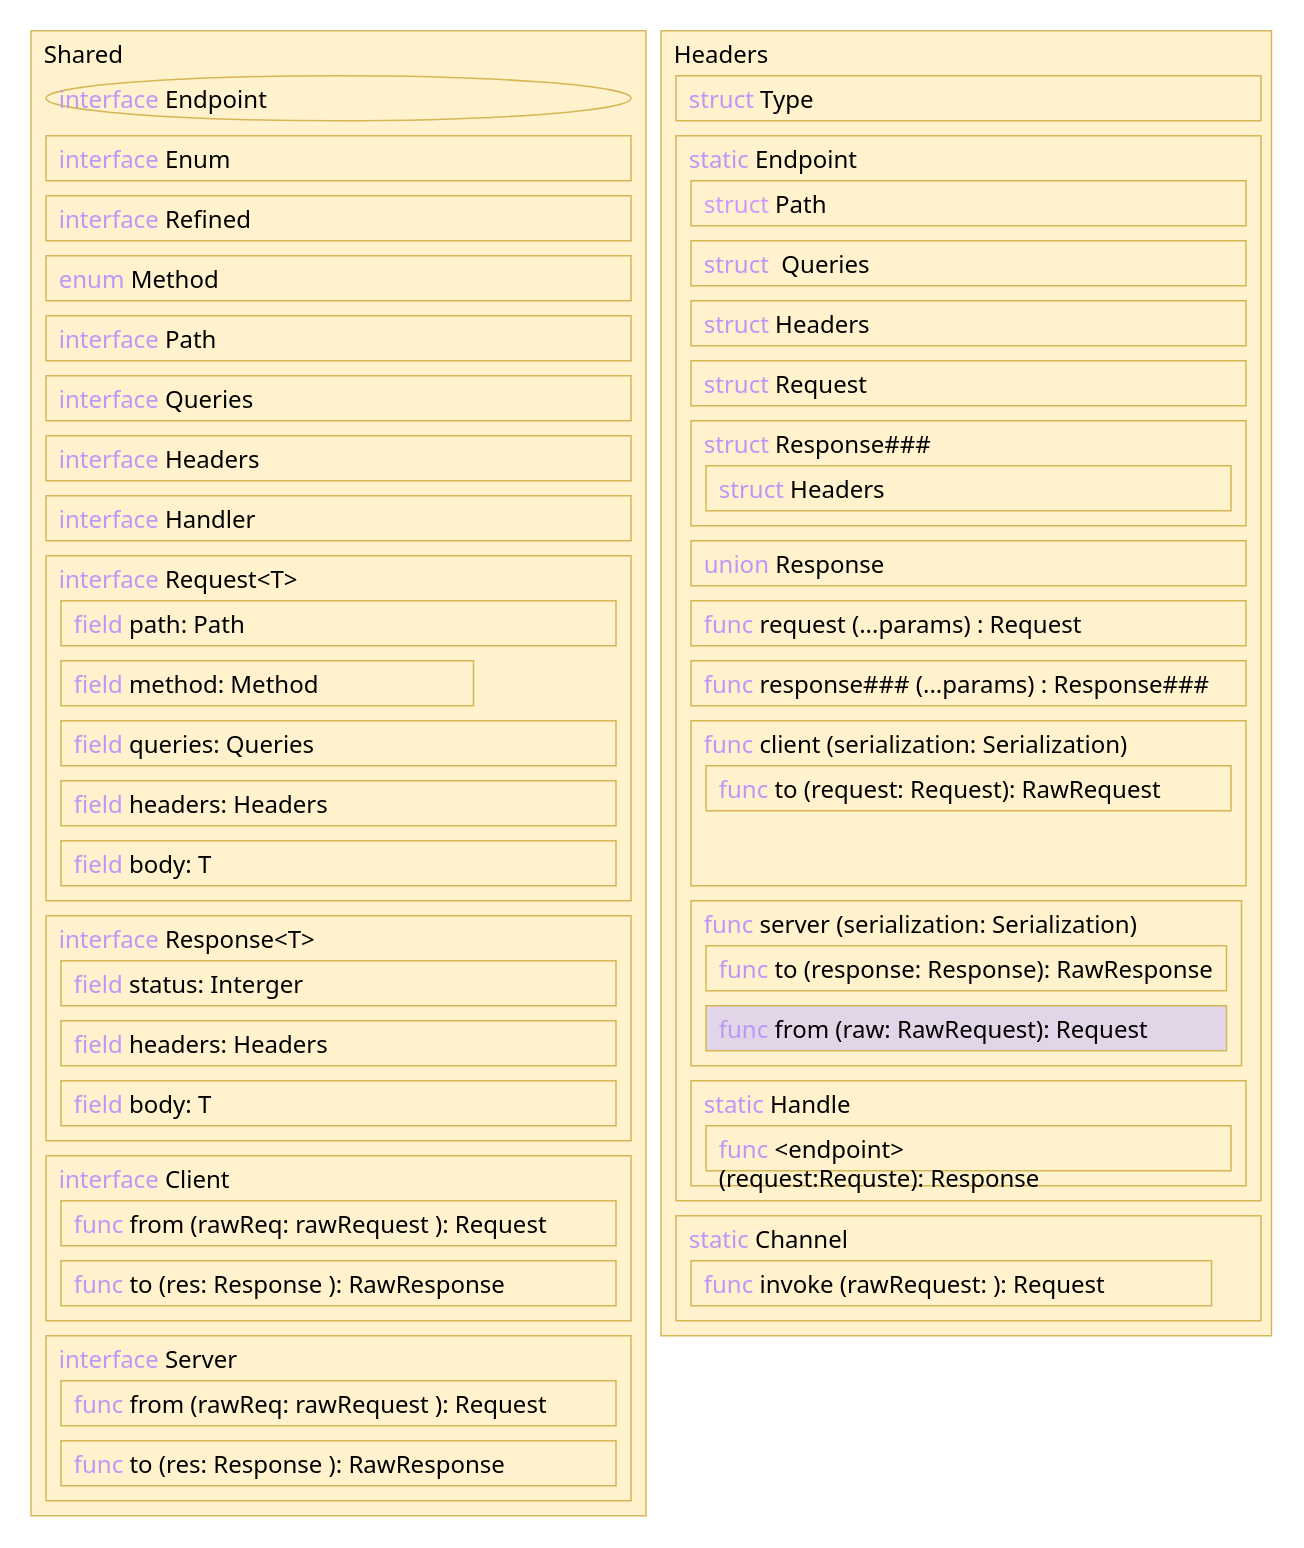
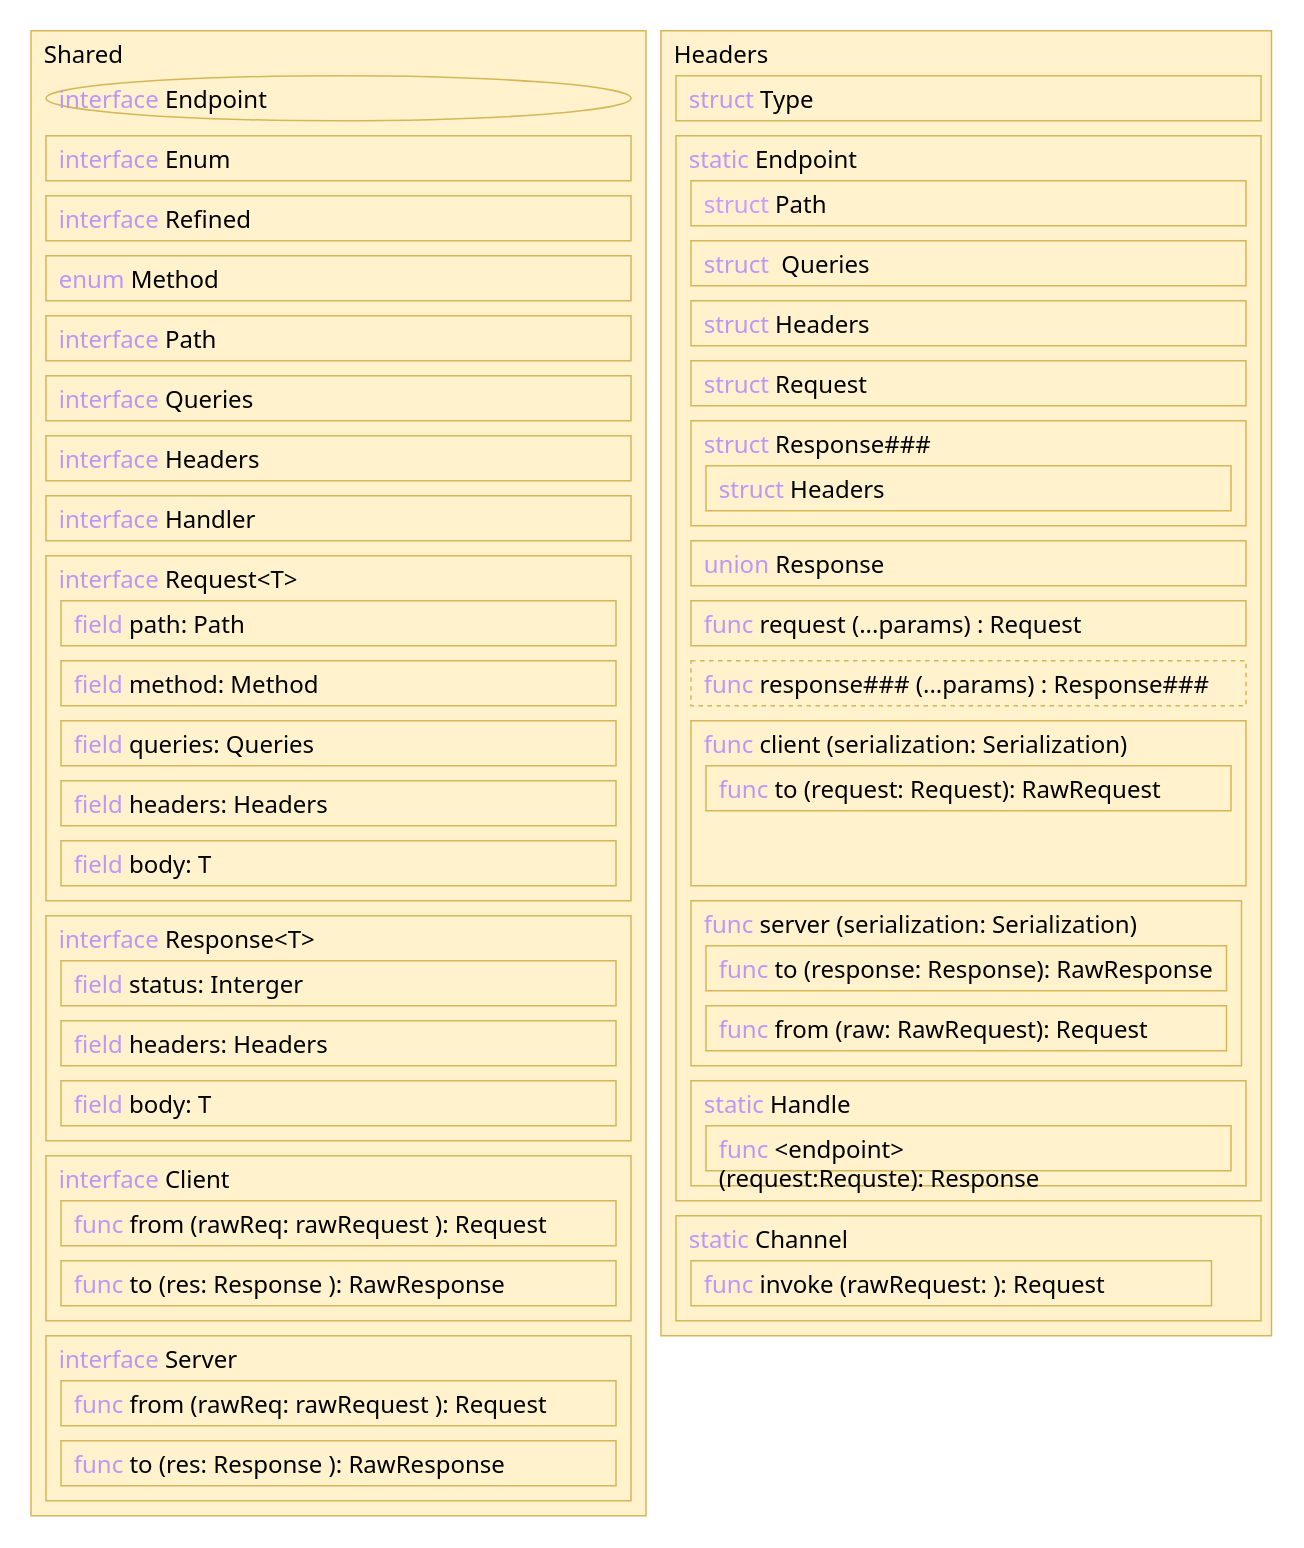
node "field method: Method": size 413x45 -> 555x45
node "func response### (...params) : Response###": style solid -> dashed
node "func from (raw: RawRequest): Request": fillcolor #e1d5e7 -> #fff2cc
